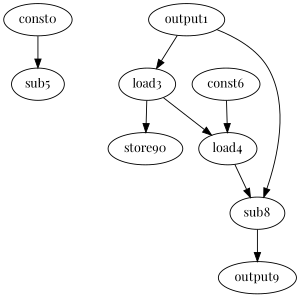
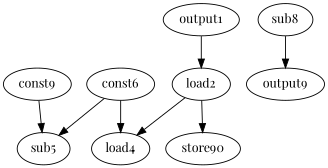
node "const0": label "const0" -> "const9"
node "load3": label "load3" -> "load2"
edge "output1" -> "sub8": removed
edge "const6" -> "sub5": added
edge "load4" -> "sub8": removed
